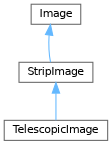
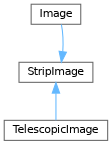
edge "StripImage" -> "Image": reversed
